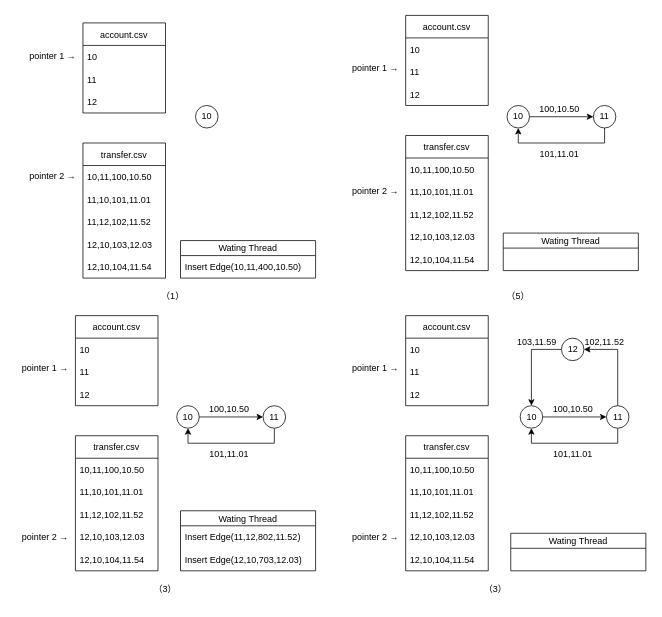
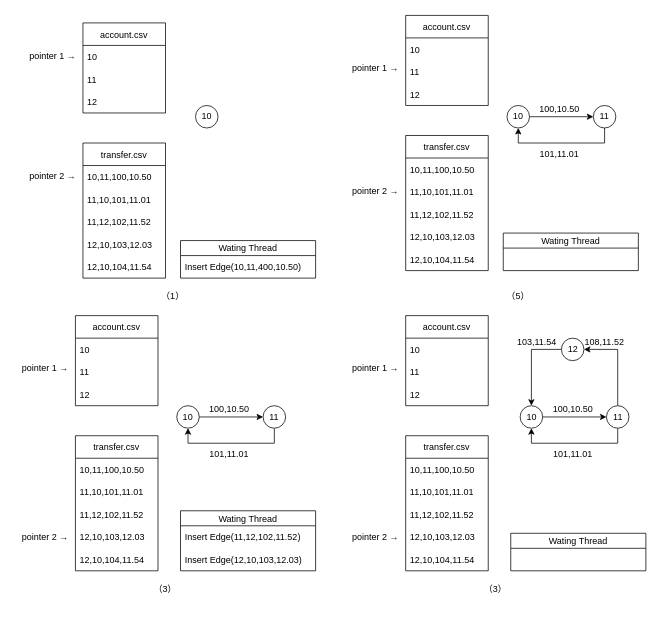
node "103,11.59": label "103,11.59" -> "103,11.54"
node "102,11.52": label "102,11.52" -> "108,11.52"
node "Insert Edge(11,12,802,11.52)": label "Insert Edge(11,12,802,11.52)" -> "Insert Edge(11,12,102,11.52)"
node "Insert Edge(12,10,703,12.03)": label "Insert Edge(12,10,703,12.03)" -> "Insert Edge(12,10,103,12.03)"
